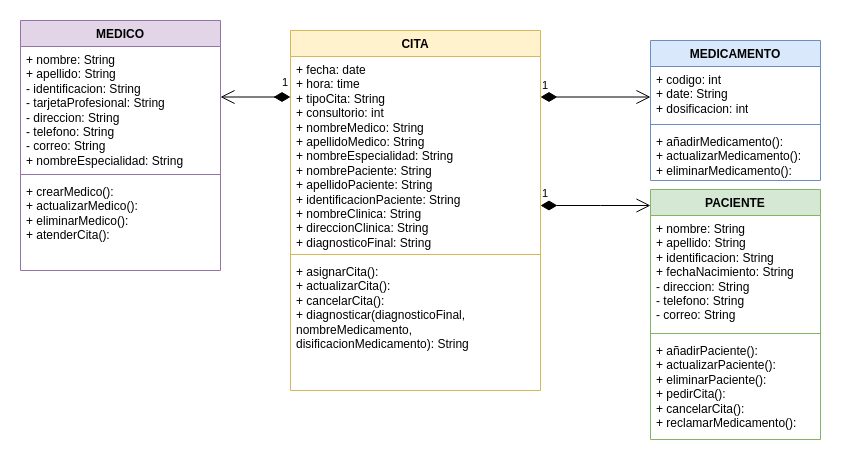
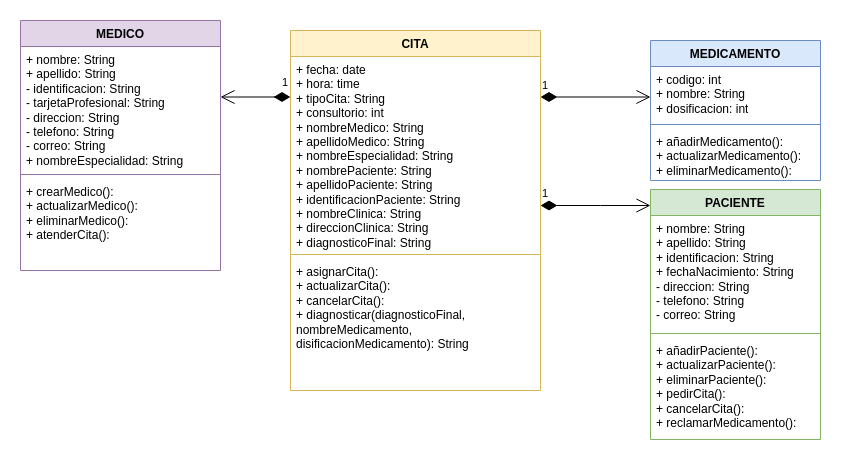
node "+ codigo: int + date: String + dosificacion: int": label "+ codigo: int + date: String + dosificacion: int" -> "+ codigo: int + nombre: String + dosificacion: int"
